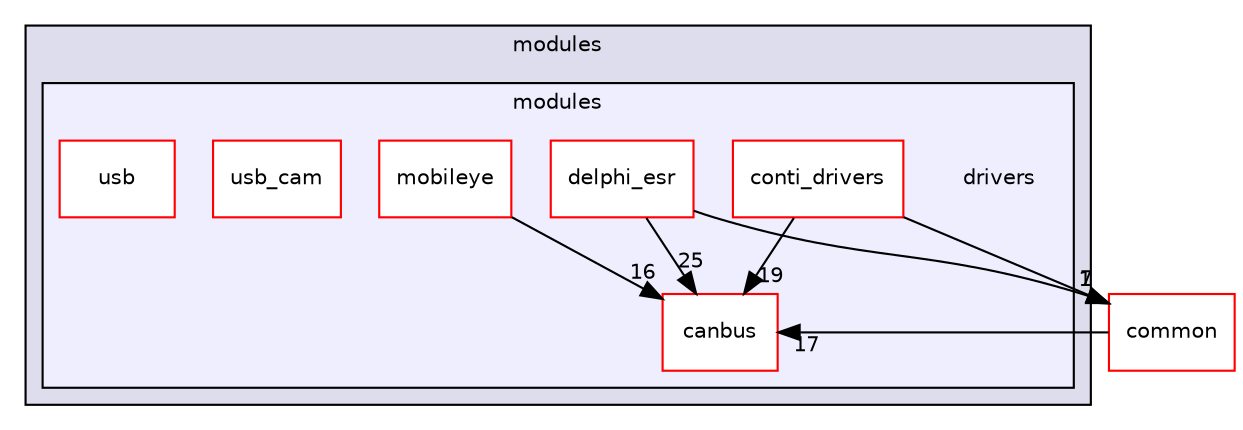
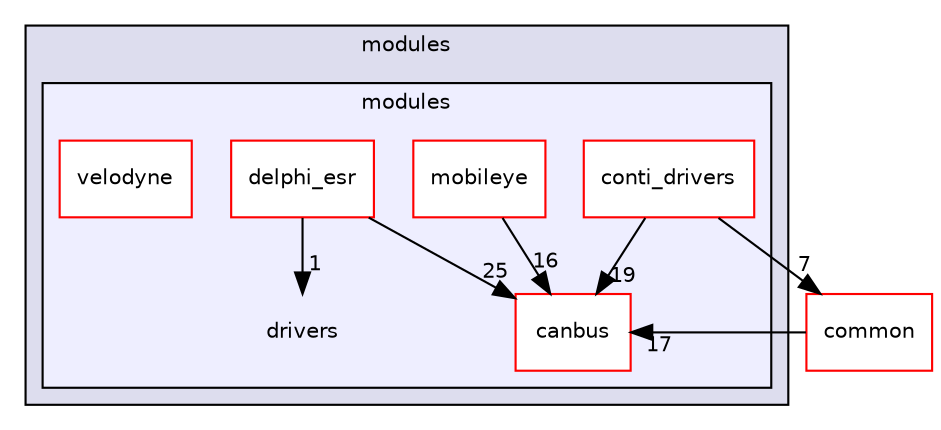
node "usb": label "usb" -> "velodyne"
node "usb_cam": removed
edge "delphi_esr" -> "common": now "delphi_esr" -> "drivers"
